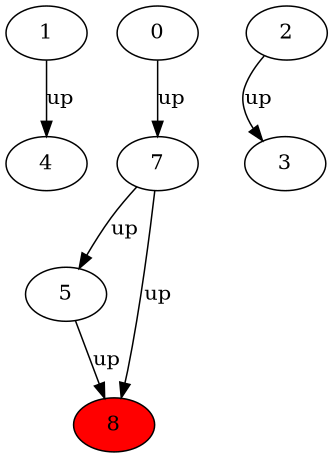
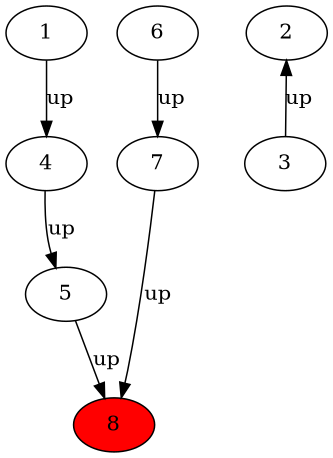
node "0": label "0" -> "6"
edge "2" -> "3": reversed
edge "7" -> "5": now "4" -> "5"
